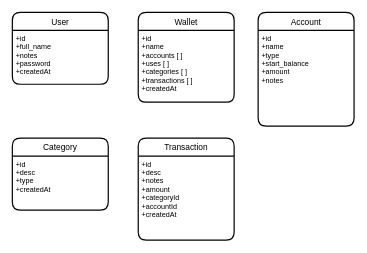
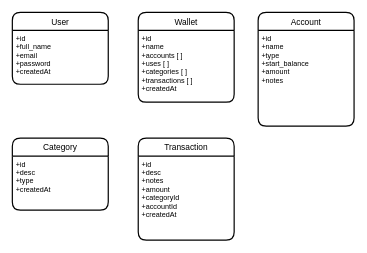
node "+id +full_name +notes +password +createdAt": label "+id +full_name +notes +password +createdAt" -> "+id +full_name +email +password +createdAt"
